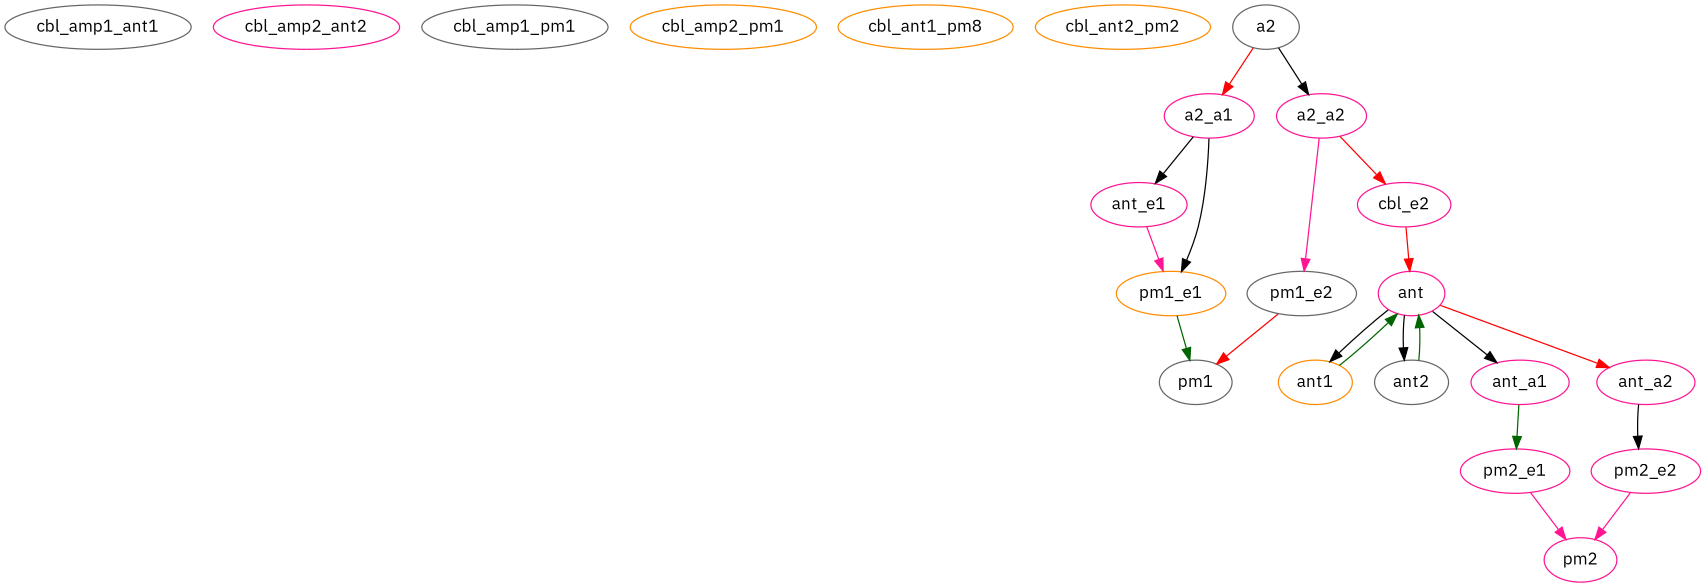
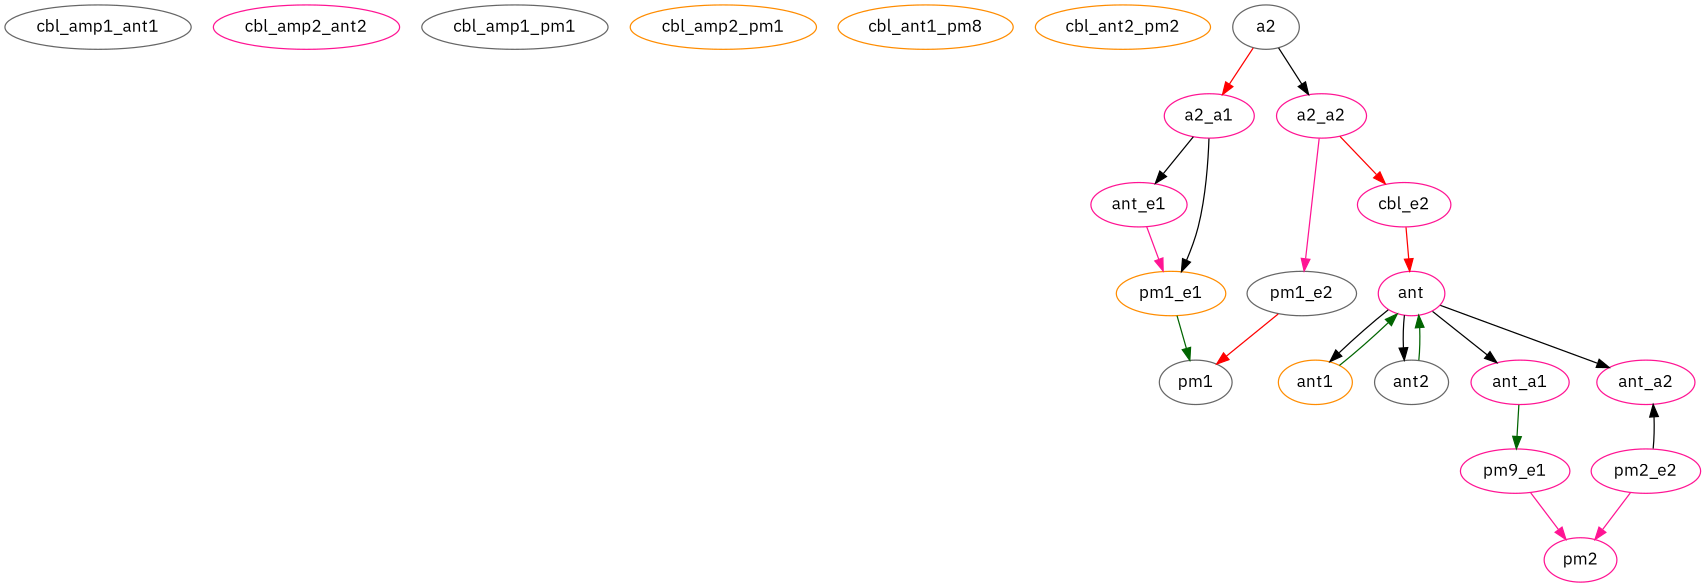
edge "ant" -> "ant_a2": color red -> black
edge "ant_a2" -> "pm2_e2": reversed
node "pm2_e1": label "pm2_e1" -> "pm9_e1"
